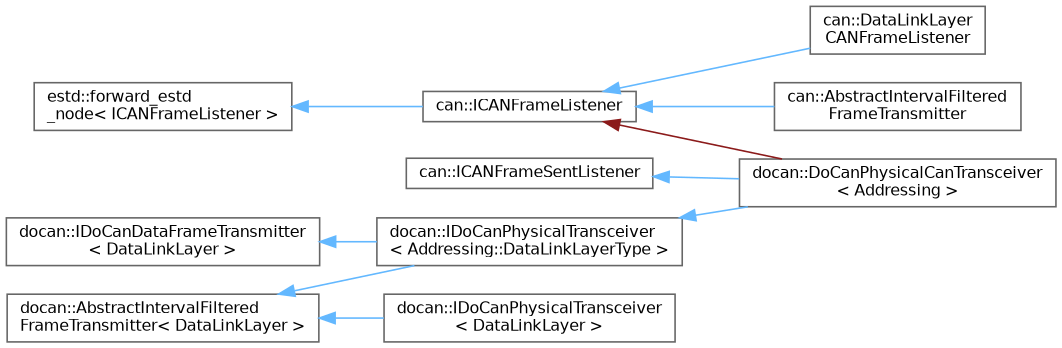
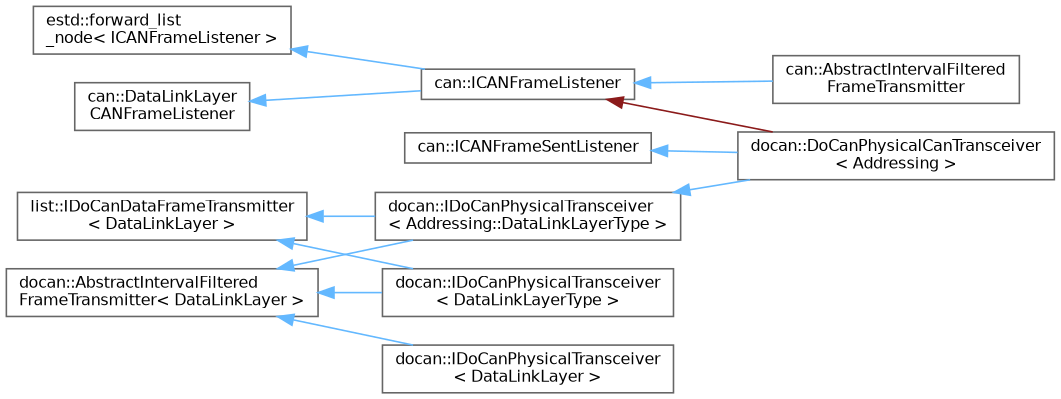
edge "can::DataLinkLayer CANFrameListener" -> "can::ICANFrameListener": reversed
node "estd::forward_estd _node< ICANFrameListener >": label "estd::forward_estd _node< ICANFrameListener >" -> "estd::forward_list _node< ICANFrameListener >"
node "docan::IDoCanDataFrameTransmitter < DataLinkLayer >": label "docan::IDoCanDataFrameTransmitter < DataLinkLayer >" -> "list::IDoCanDataFrameTransmitter < DataLinkLayer >"
node "docan::IDoCanPhysicalTransceiver < DataLinkLayerType >": added
